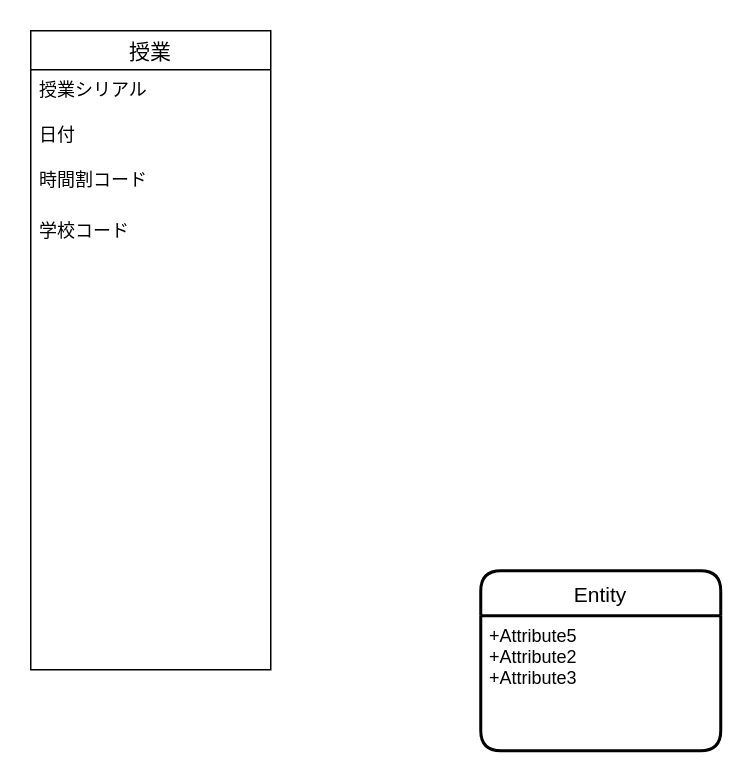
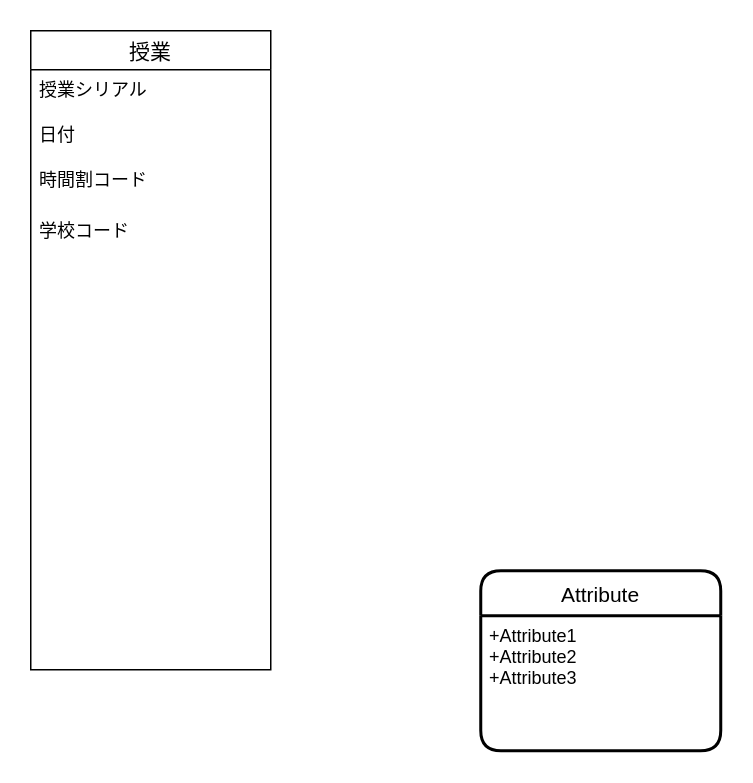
node "Entity": label "Entity" -> "Attribute"
node "+Attribute5 +Attribute2 +Attribute3": label "+Attribute5 +Attribute2 +Attribute3" -> "+Attribute1 +Attribute2 +Attribute3"
